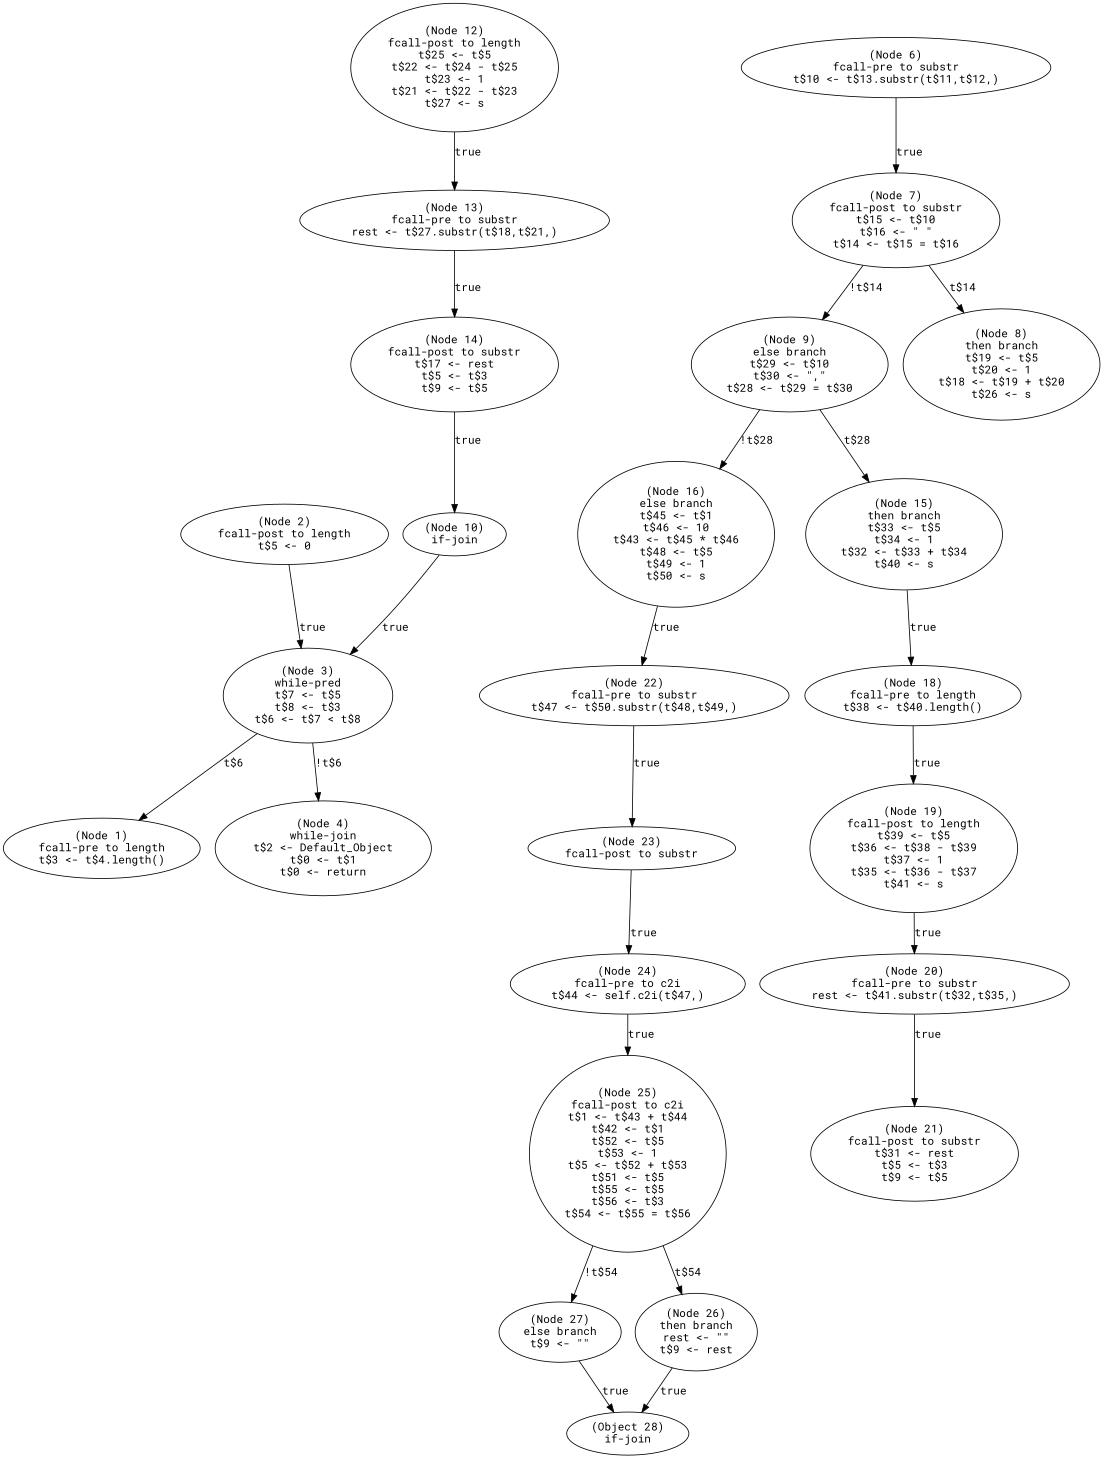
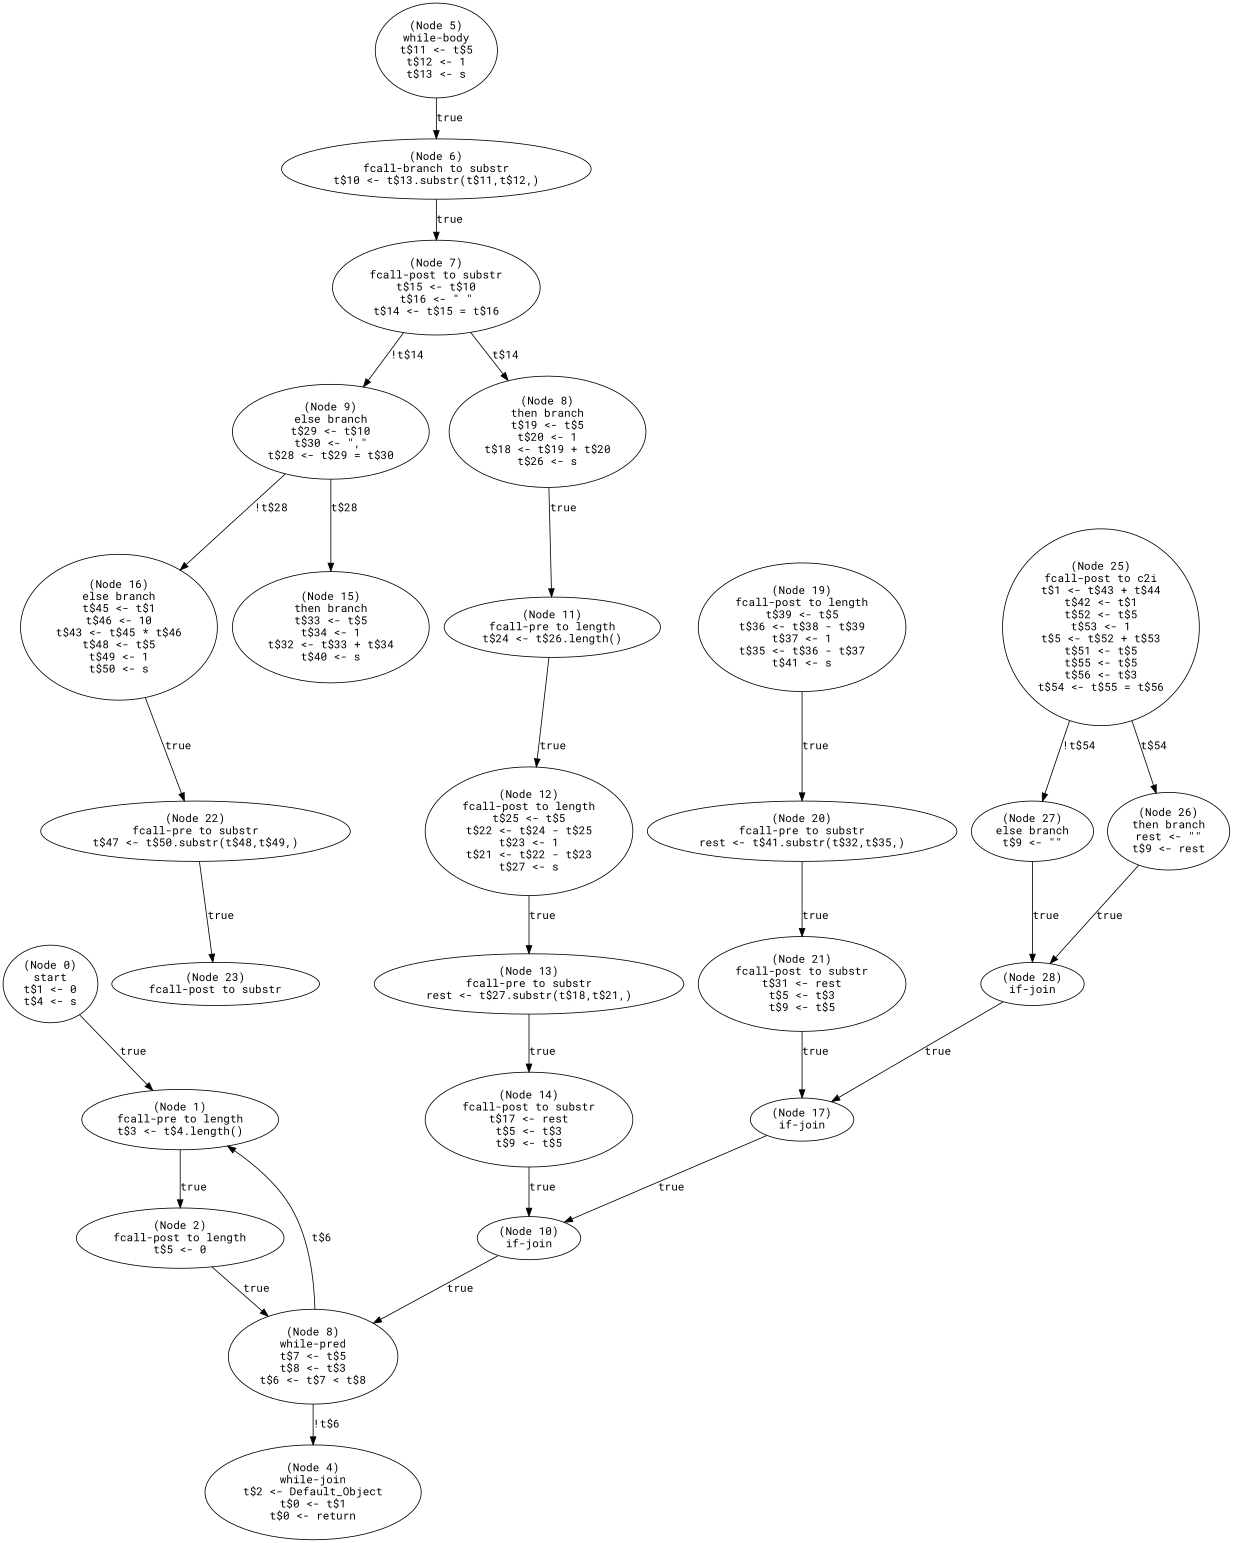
node "(Node 5) while-body t$11 <- t$5 t$12 <- 1 t$13 <- s": added
node "(Node 6) fcall-pre to substr t$10 <- t$13.substr(t$11,t$12,)": label "(Node 6) fcall-pre to substr t$10 <- t$13.substr(t$11,t$12,)" -> "(Node 6) fcall-branch to substr t$10 <- t$13.substr(t$11,t$12,)"
node "(Node 11) fcall-pre to length t$24 <- t$26.length()": added
node "(Node 3) while-pred t$7 <- t$5 t$8 <- t$3 t$6 <- t$7 < t$8": label "(Node 3) while-pred t$7 <- t$5 t$8 <- t$3 t$6 <- t$7 < t$8" -> "(Node 8) while-pred t$7 <- t$5 t$8 <- t$3 t$6 <- t$7 < t$8"
node "(Node 18) fcall-pre to length t$38 <- t$40.length()": removed
node "(Node 0) start t$1 <- 0 t$4 <- s": added
node "(Node 24) fcall-pre to c2i t$44 <- self.c2i(t$47,)": removed
node "(Node 17) if-join": added
edge "(Node 1) fcall-pre to length t$3 <- t$4.length()" -> "(Node 2) fcall-post to length t$5 <- 0": added, label "true"
node "(Object 28) if-join": label "(Object 28) if-join" -> "(Node 28) if-join"
